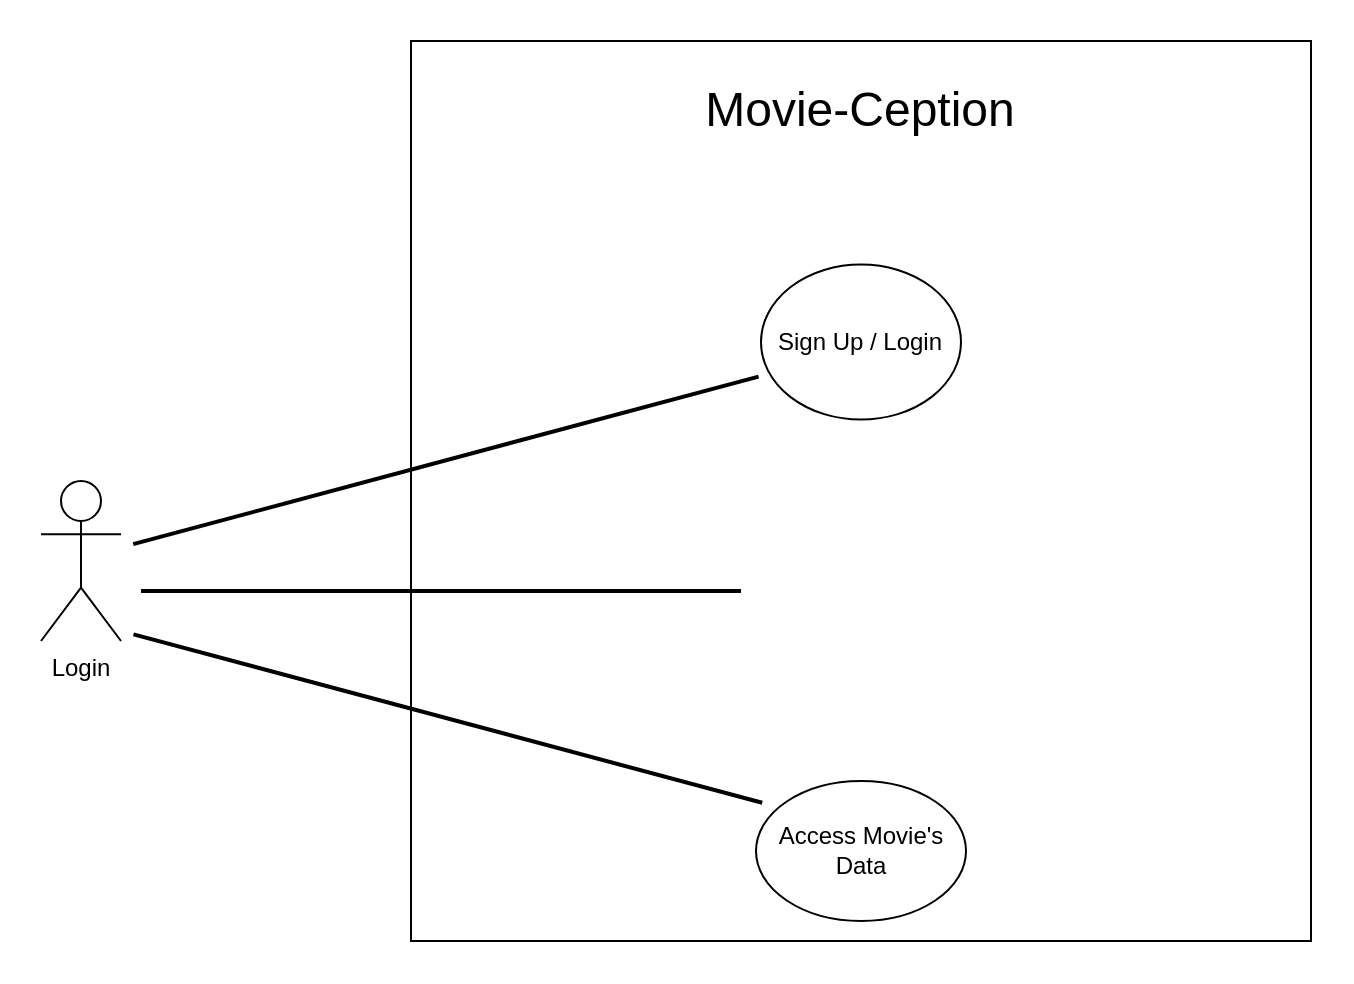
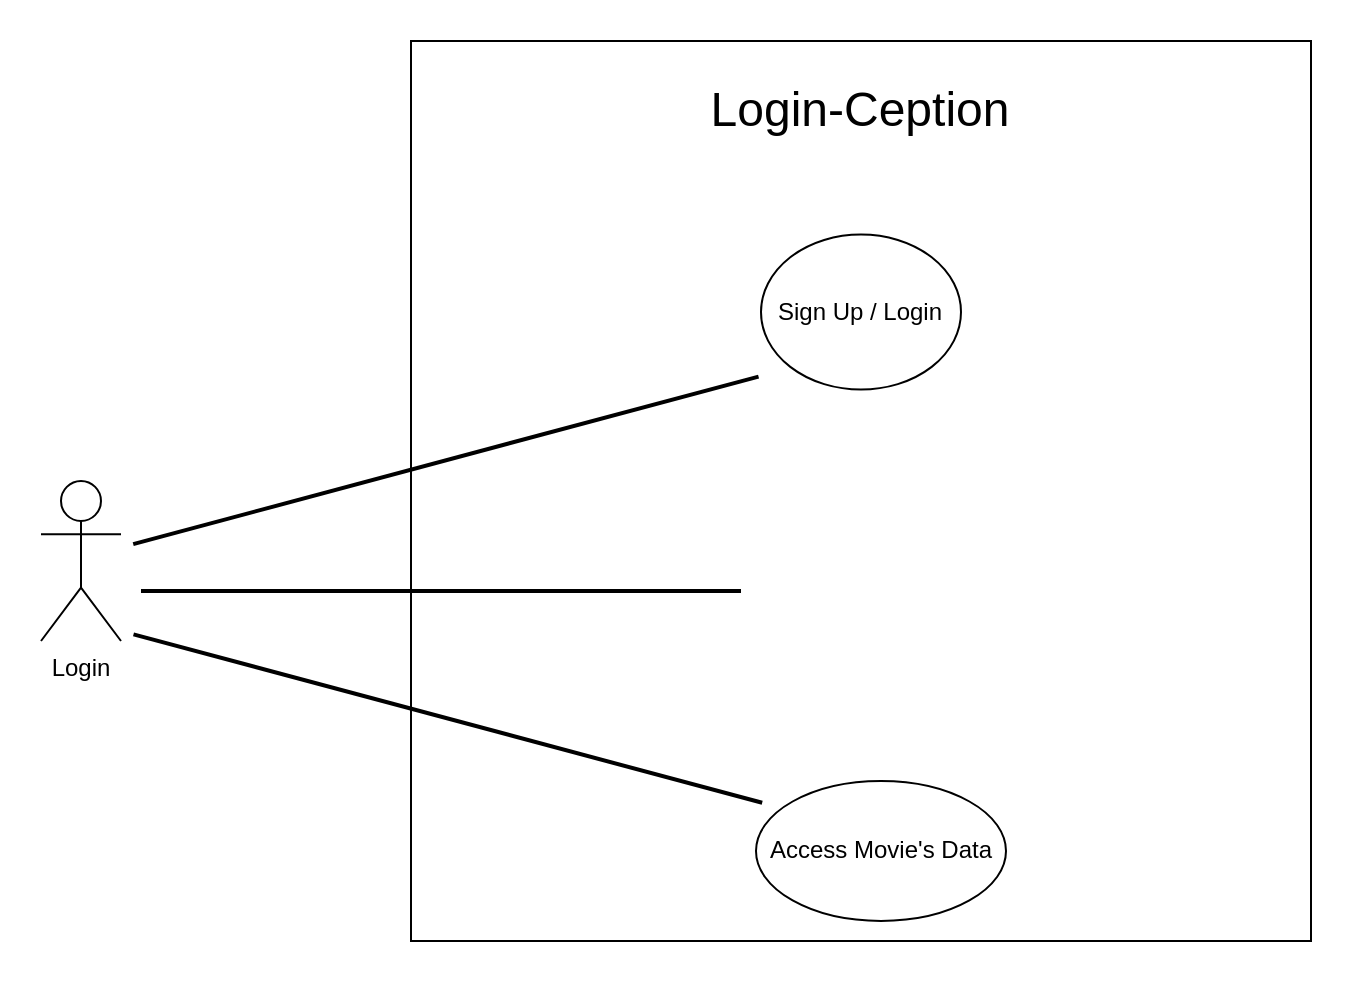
node "Movie-Ception": label "Movie-Ception" -> "Login-Ception"
node "Sign Up / Login": moved (861, 342) -> (861, 312)
node "Access Movie's Data": size 210x140 -> 250x140
